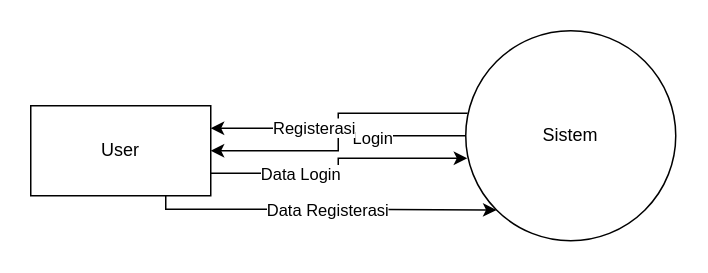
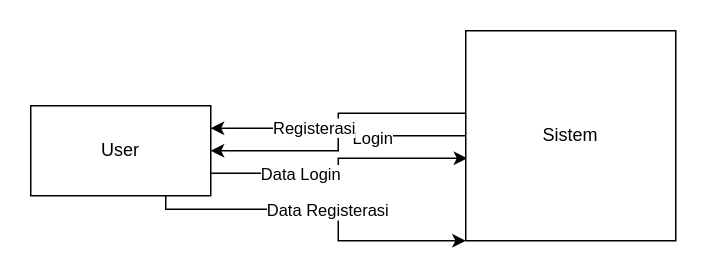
node "Sistem": shape ellipse -> rectangle
